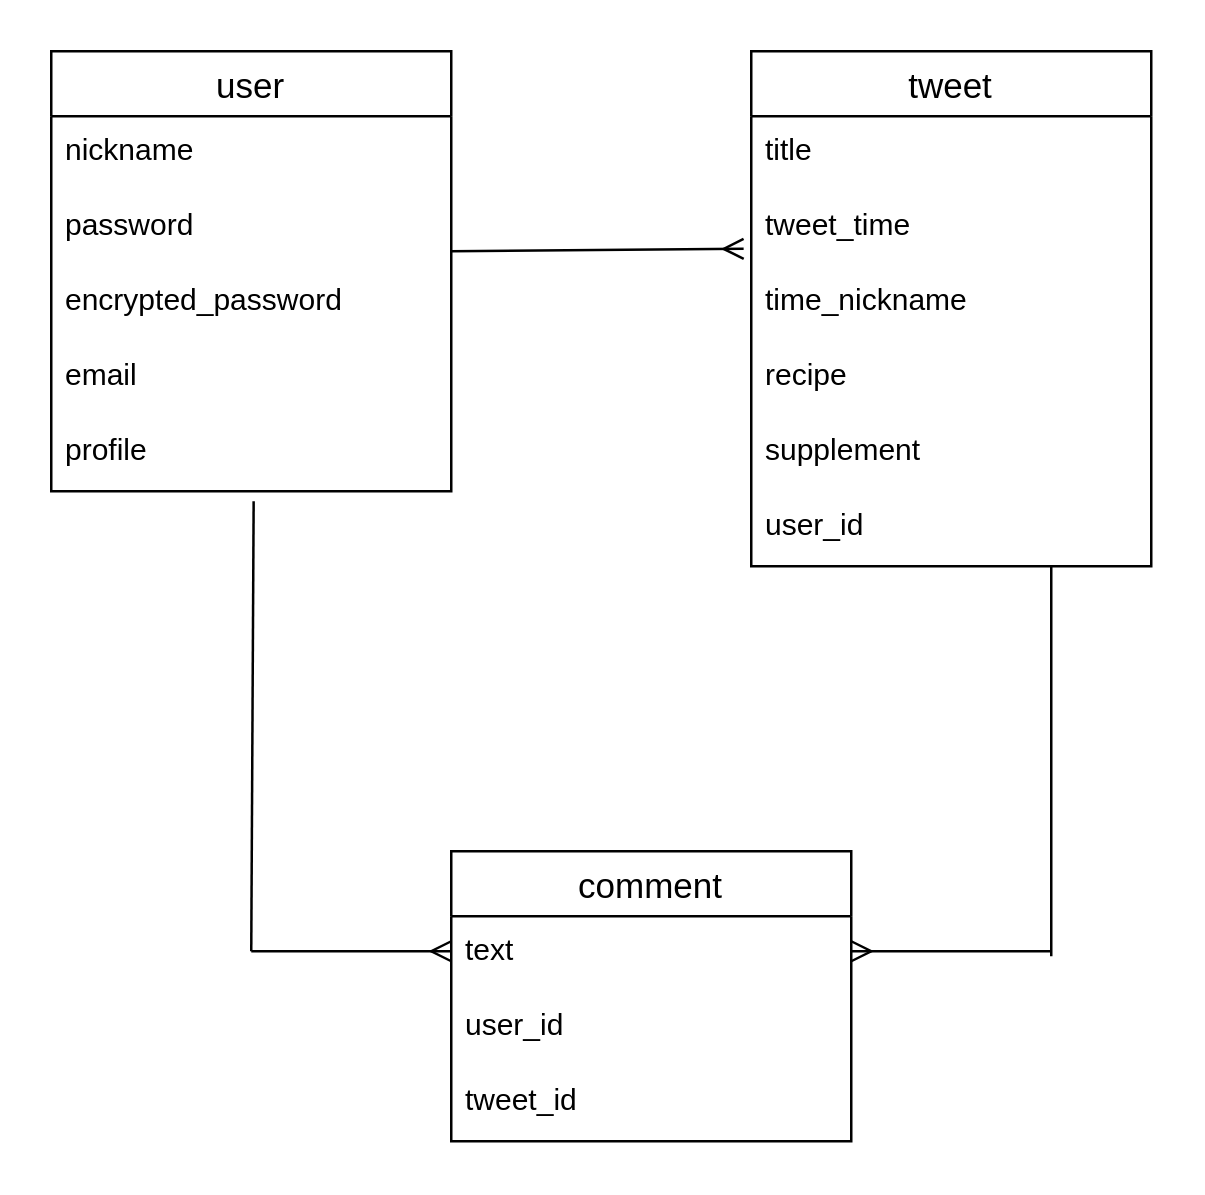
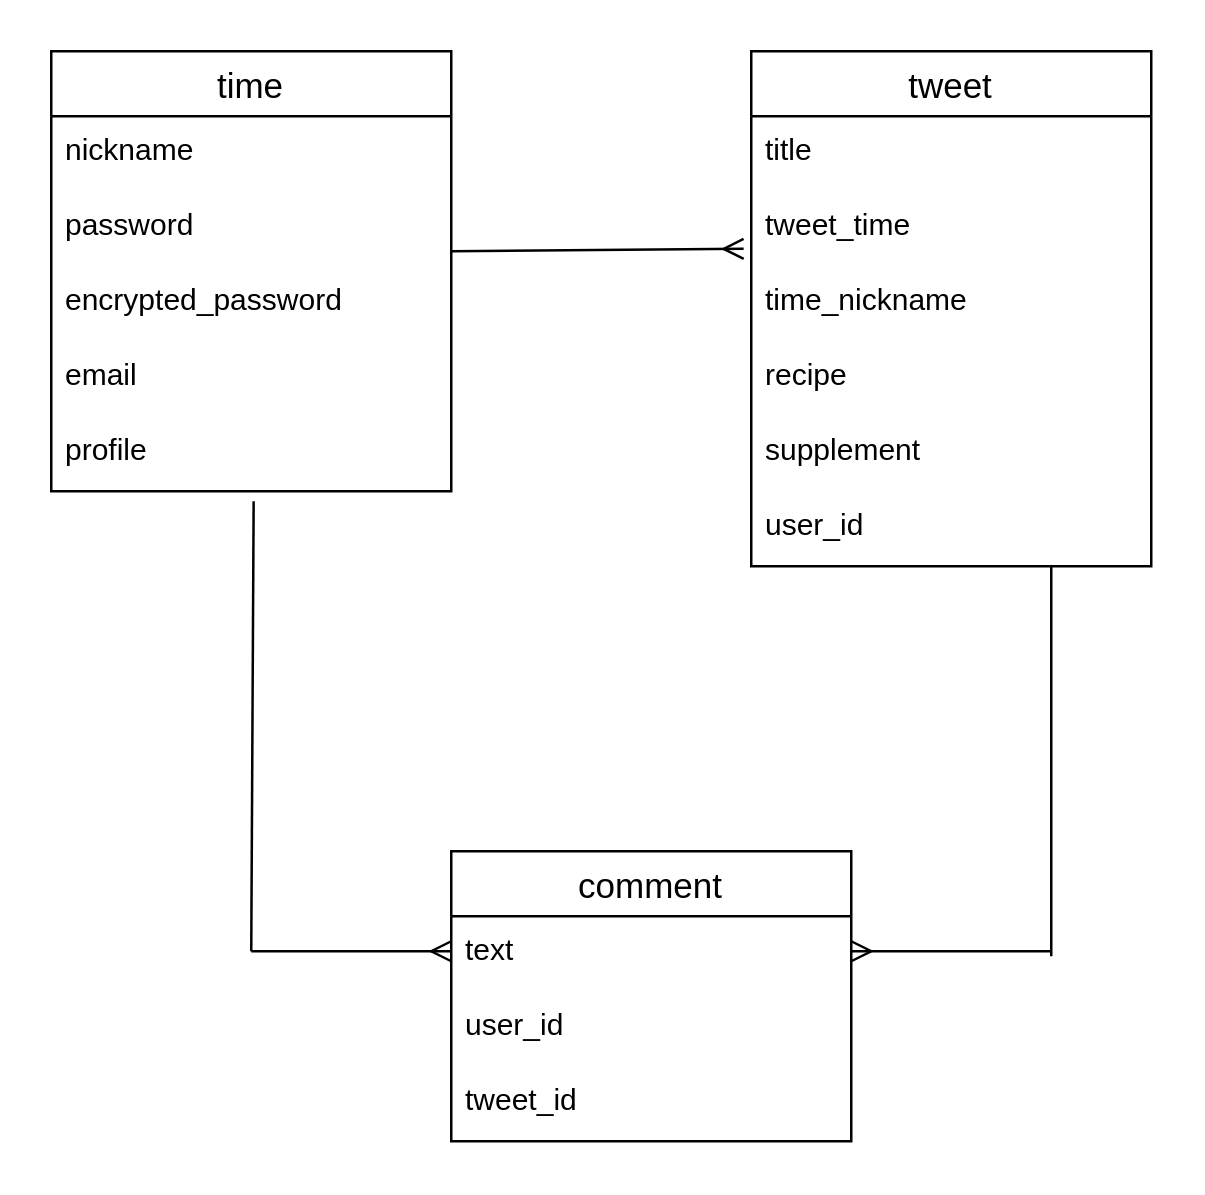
node "user": label "user" -> "time"
